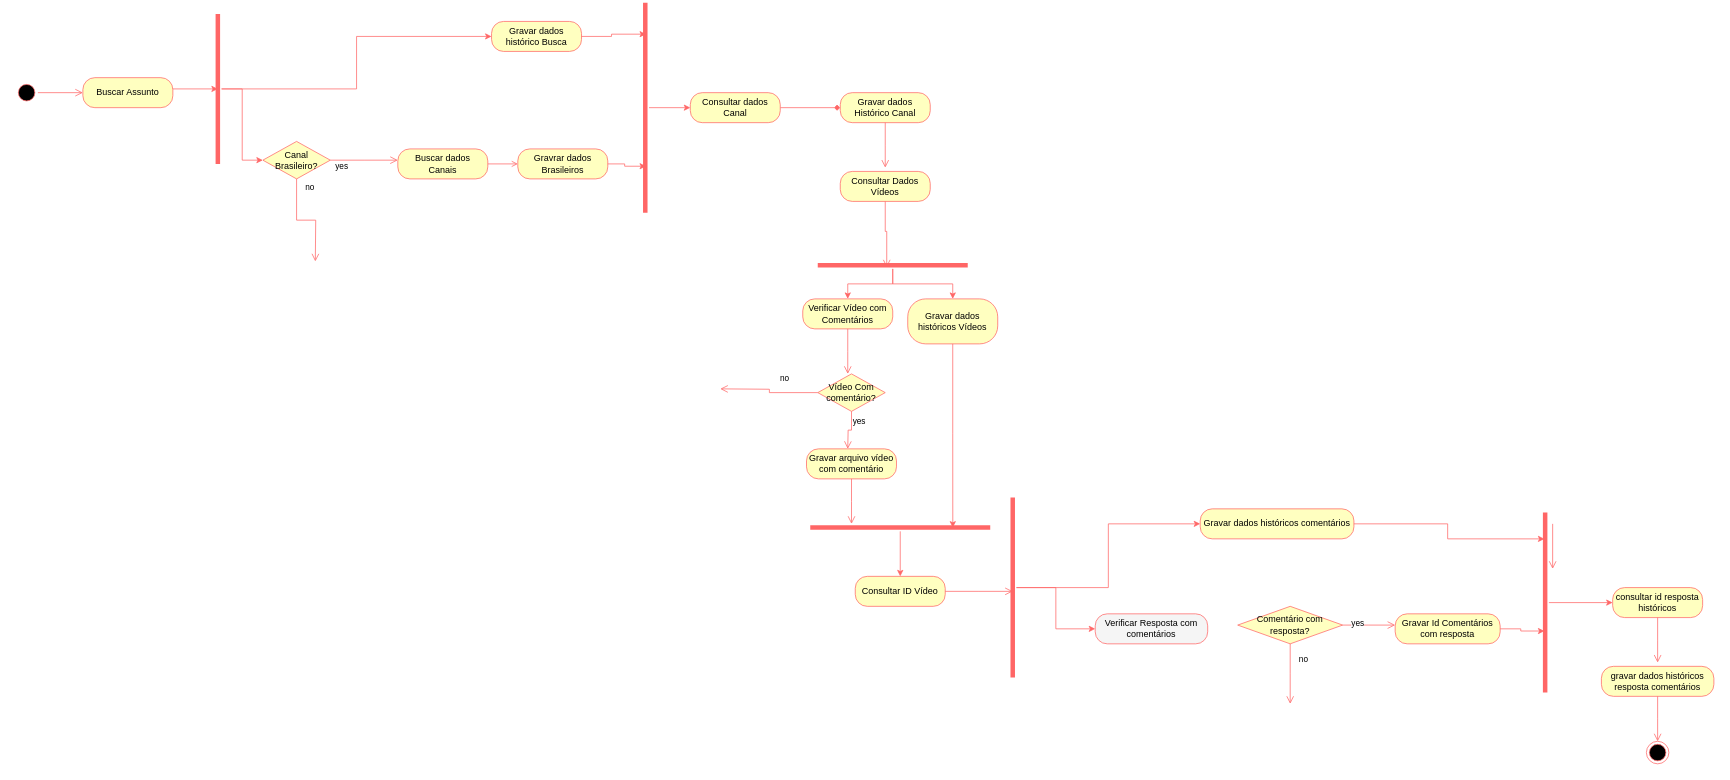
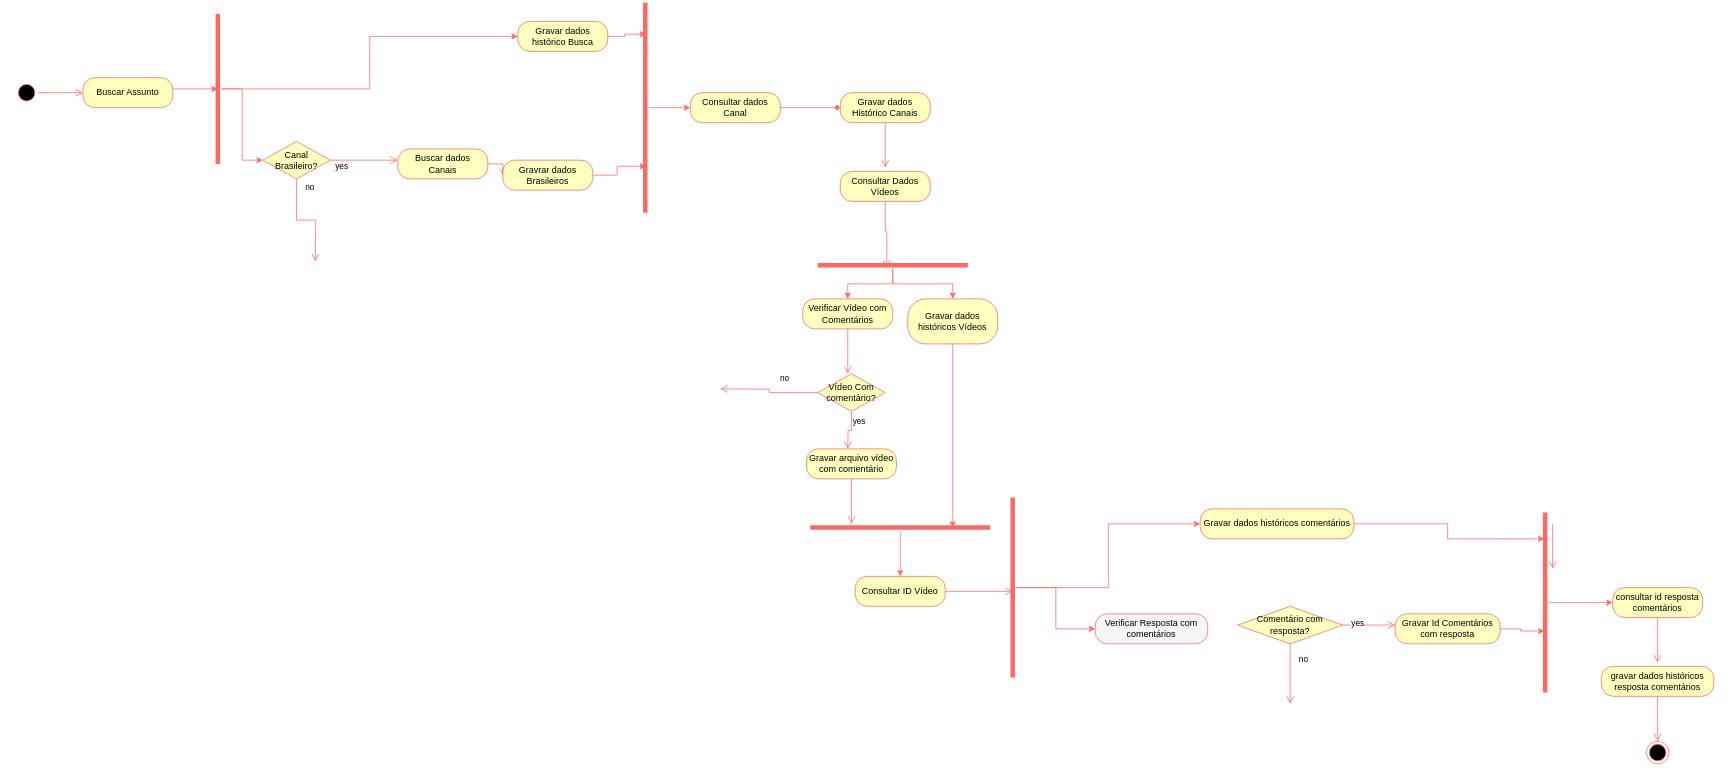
node "Gravar dados histórico Busca": moved (537, 36) -> (563, 36)
node "Gravar dados Histórico Canal": label "Gravar dados Histórico Canal" -> "Gravar dados Histórico Canais"
node "Gravrar dados Brasileiros": moved (563, 164) -> (548, 175)
node "consultar id resposta históricos": label "consultar id resposta históricos" -> "consultar id resposta comentários"
